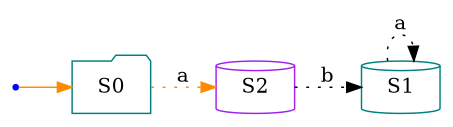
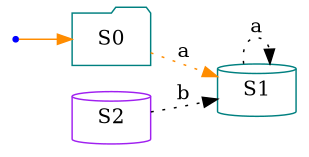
edge "S0" -> "S2": now "S0" -> "S1"
